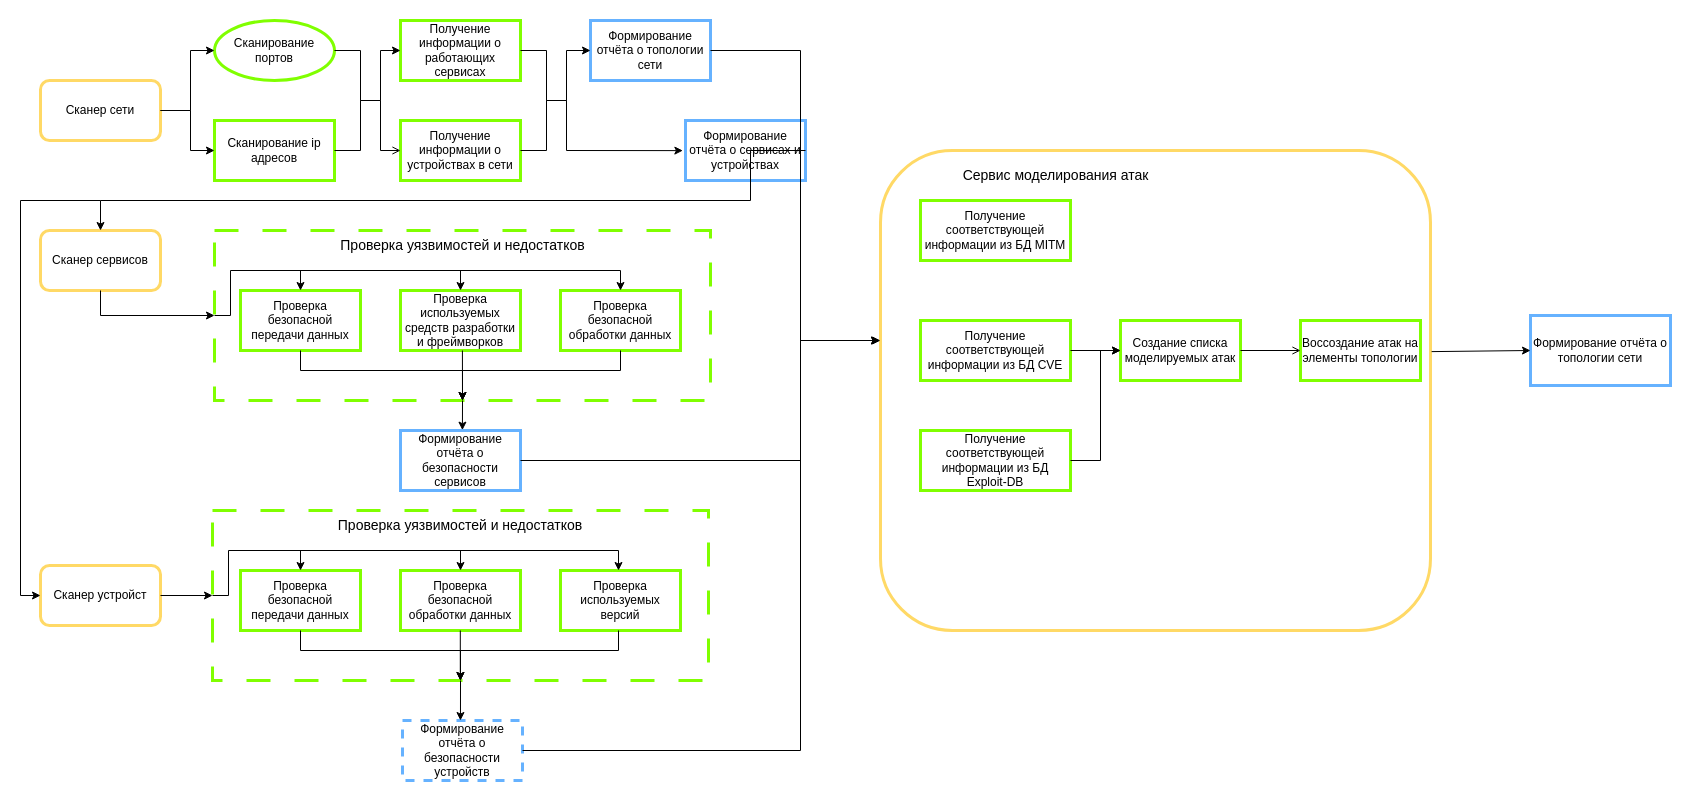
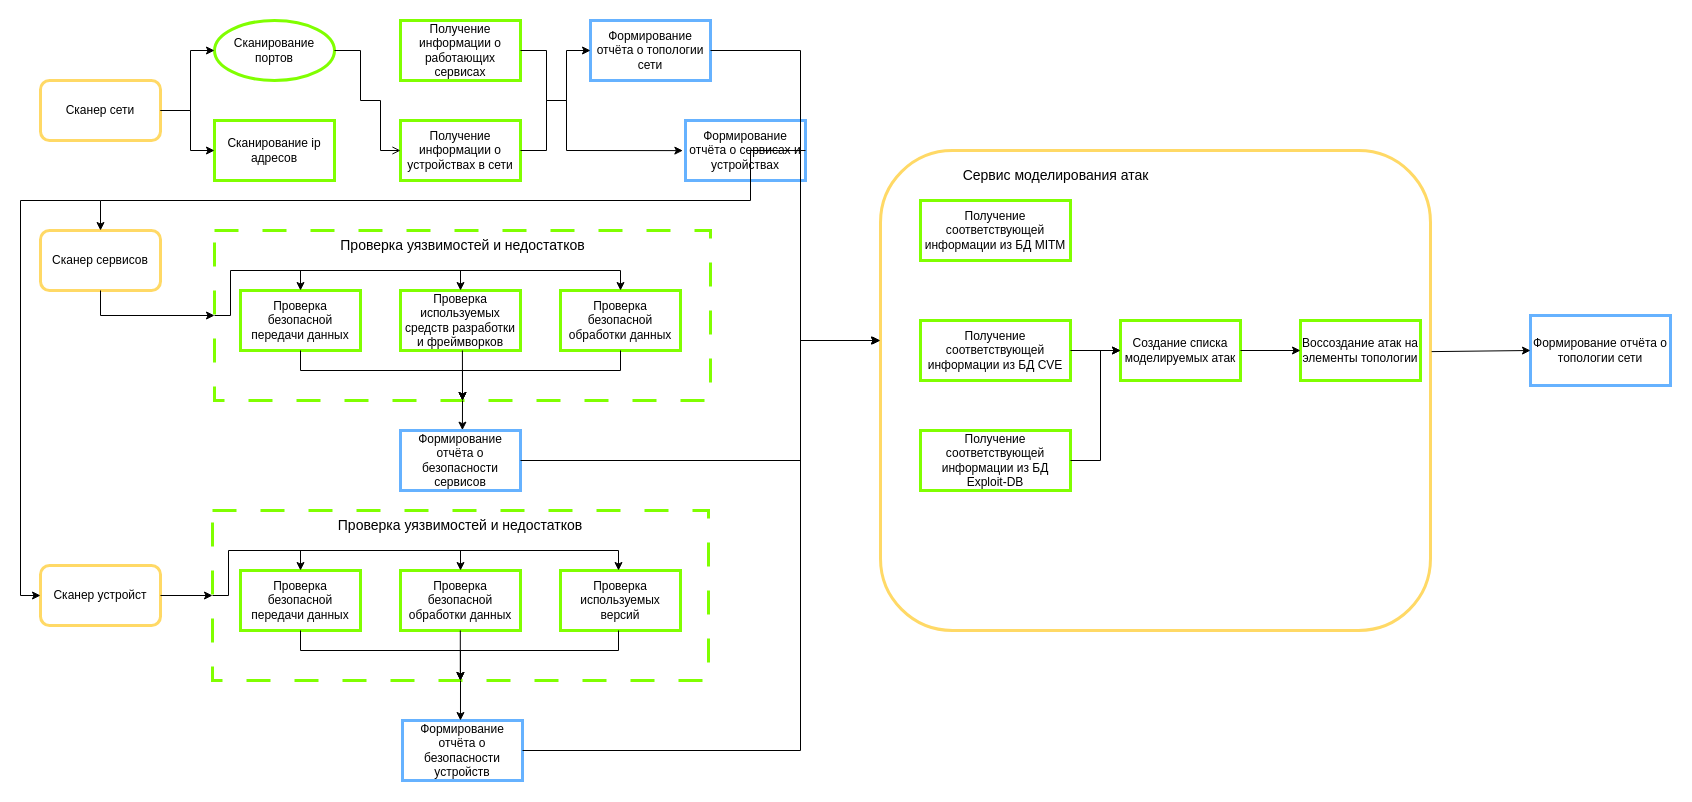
edge "Сканирование ip адресов" -> "Получение информации о работающих сервисах": removed
edge "Создание списка моделируемых атак" -> "Воссоздание атак на элементы топологии": arrowhead open -> classic
node "Формирование отчёта о безопасности устройств": style dashed -> solid
